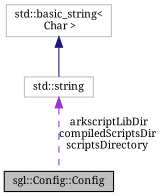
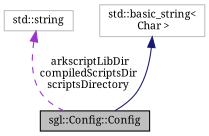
edge "std::string" -> "std::basic_string< Char >": now "sgl::Config::Config" -> "std::basic_string< Char >"
